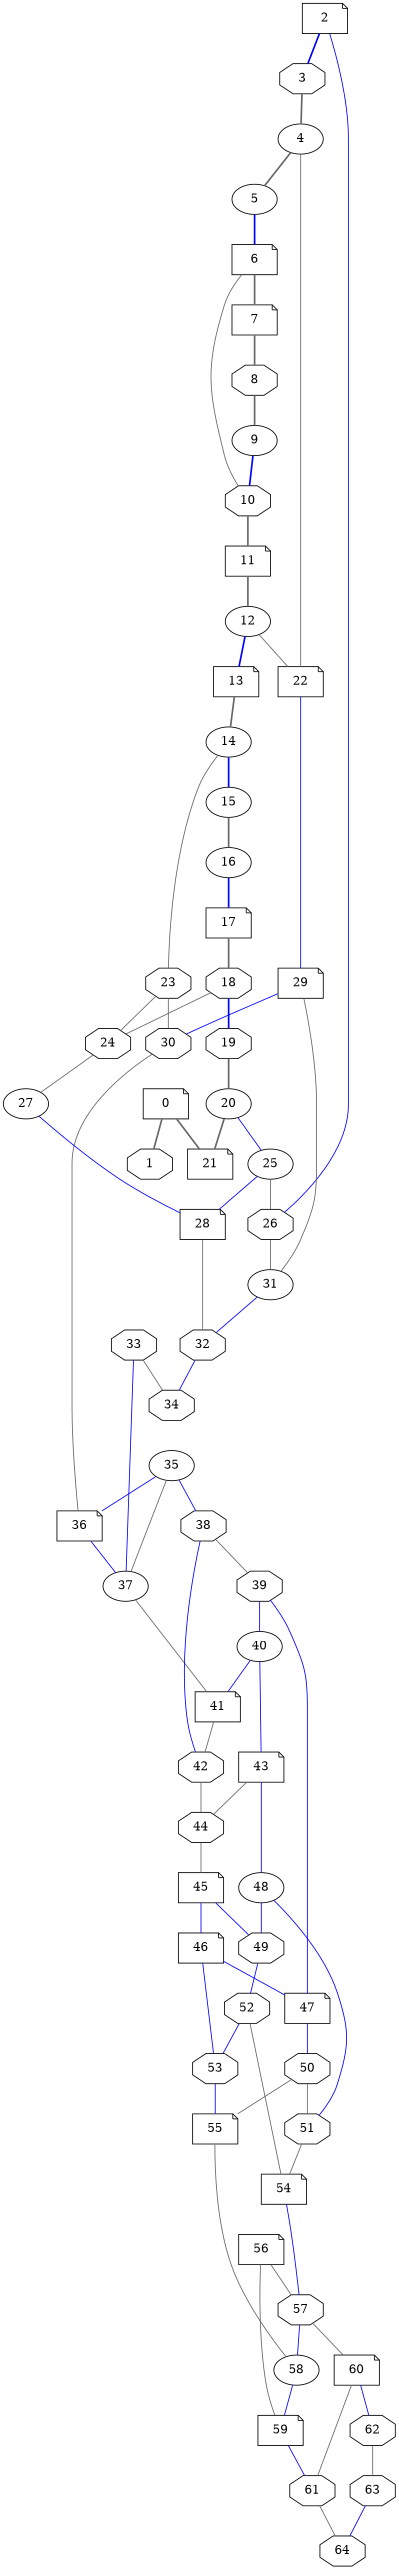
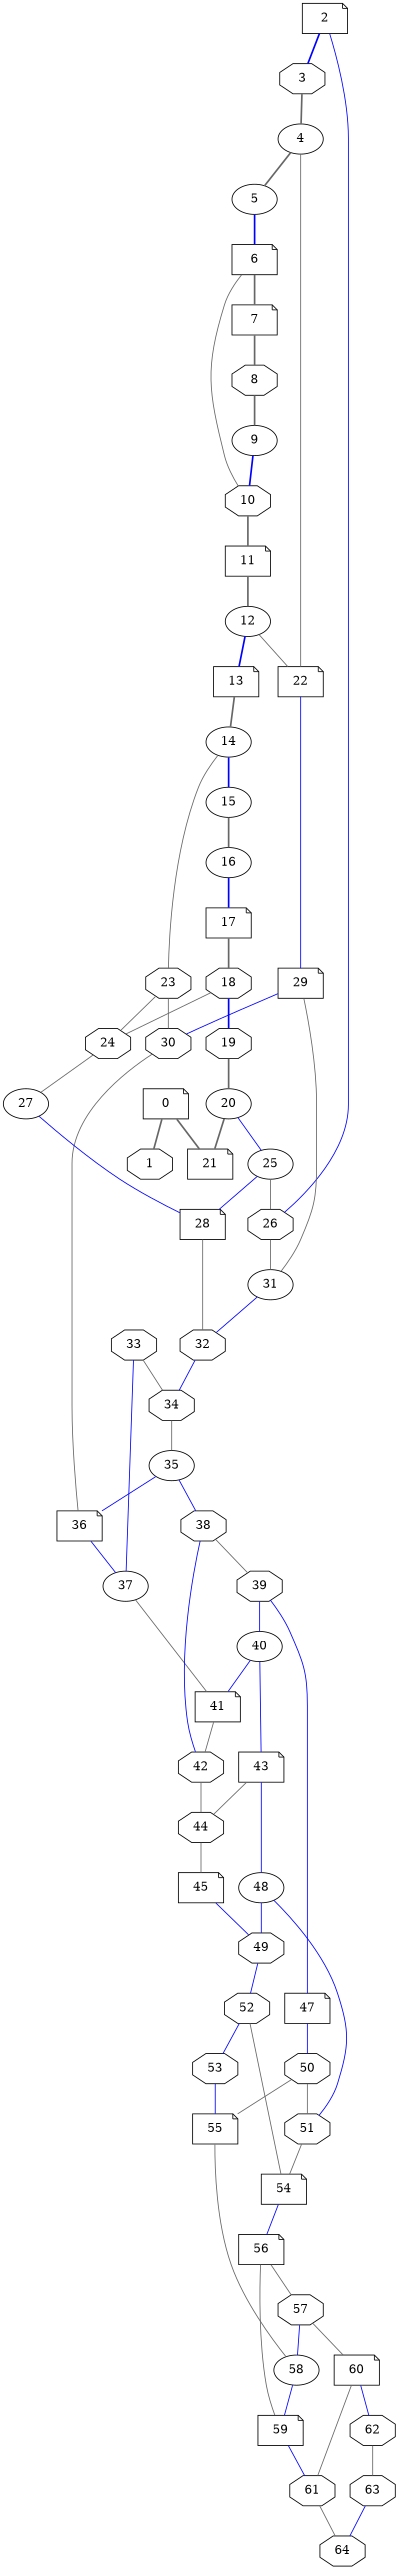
edge "35" -- "37": now "35" -- "34"
node "46": removed
edge "54" -- "57": now "54" -- "56"
